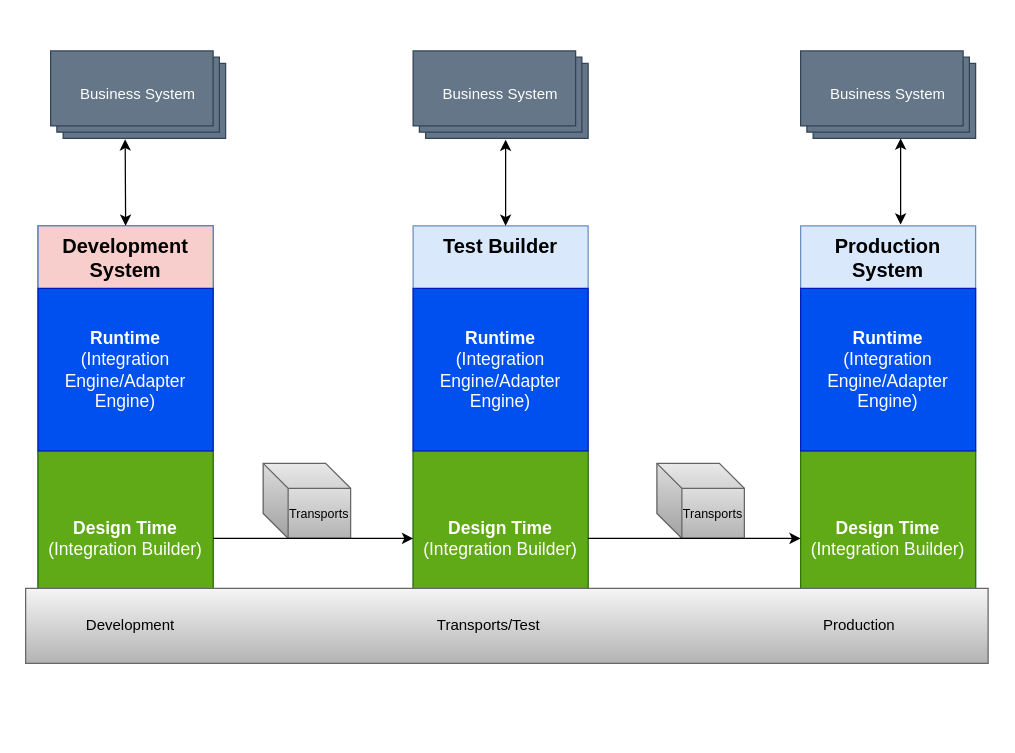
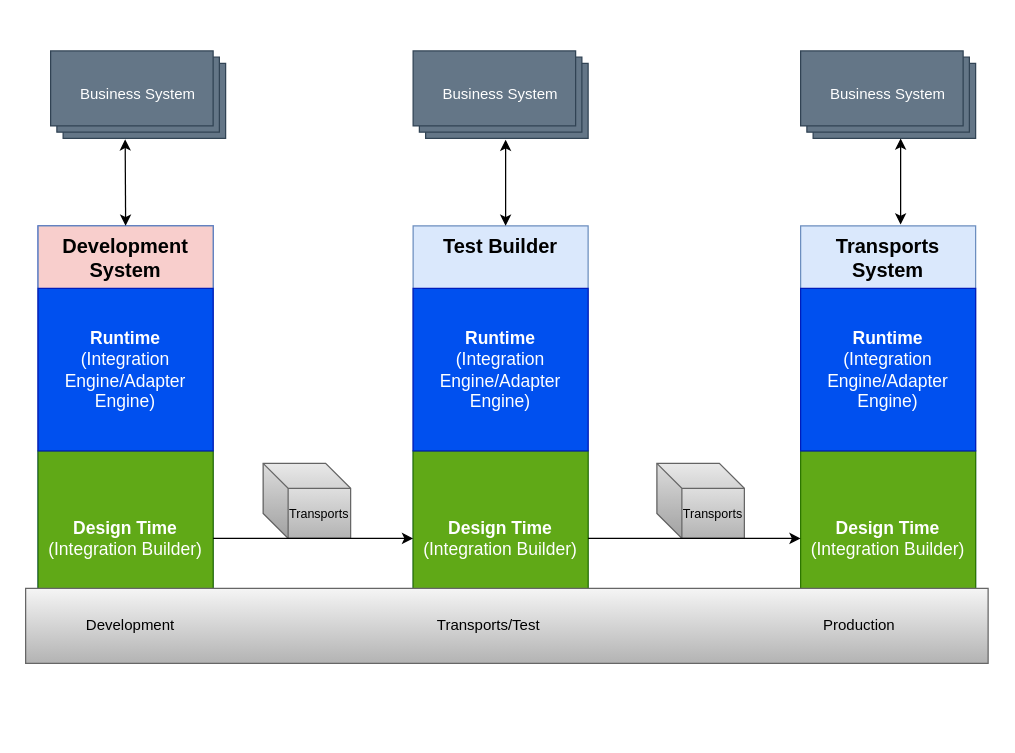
node "Production System": label "Production System" -> "Transports System"
